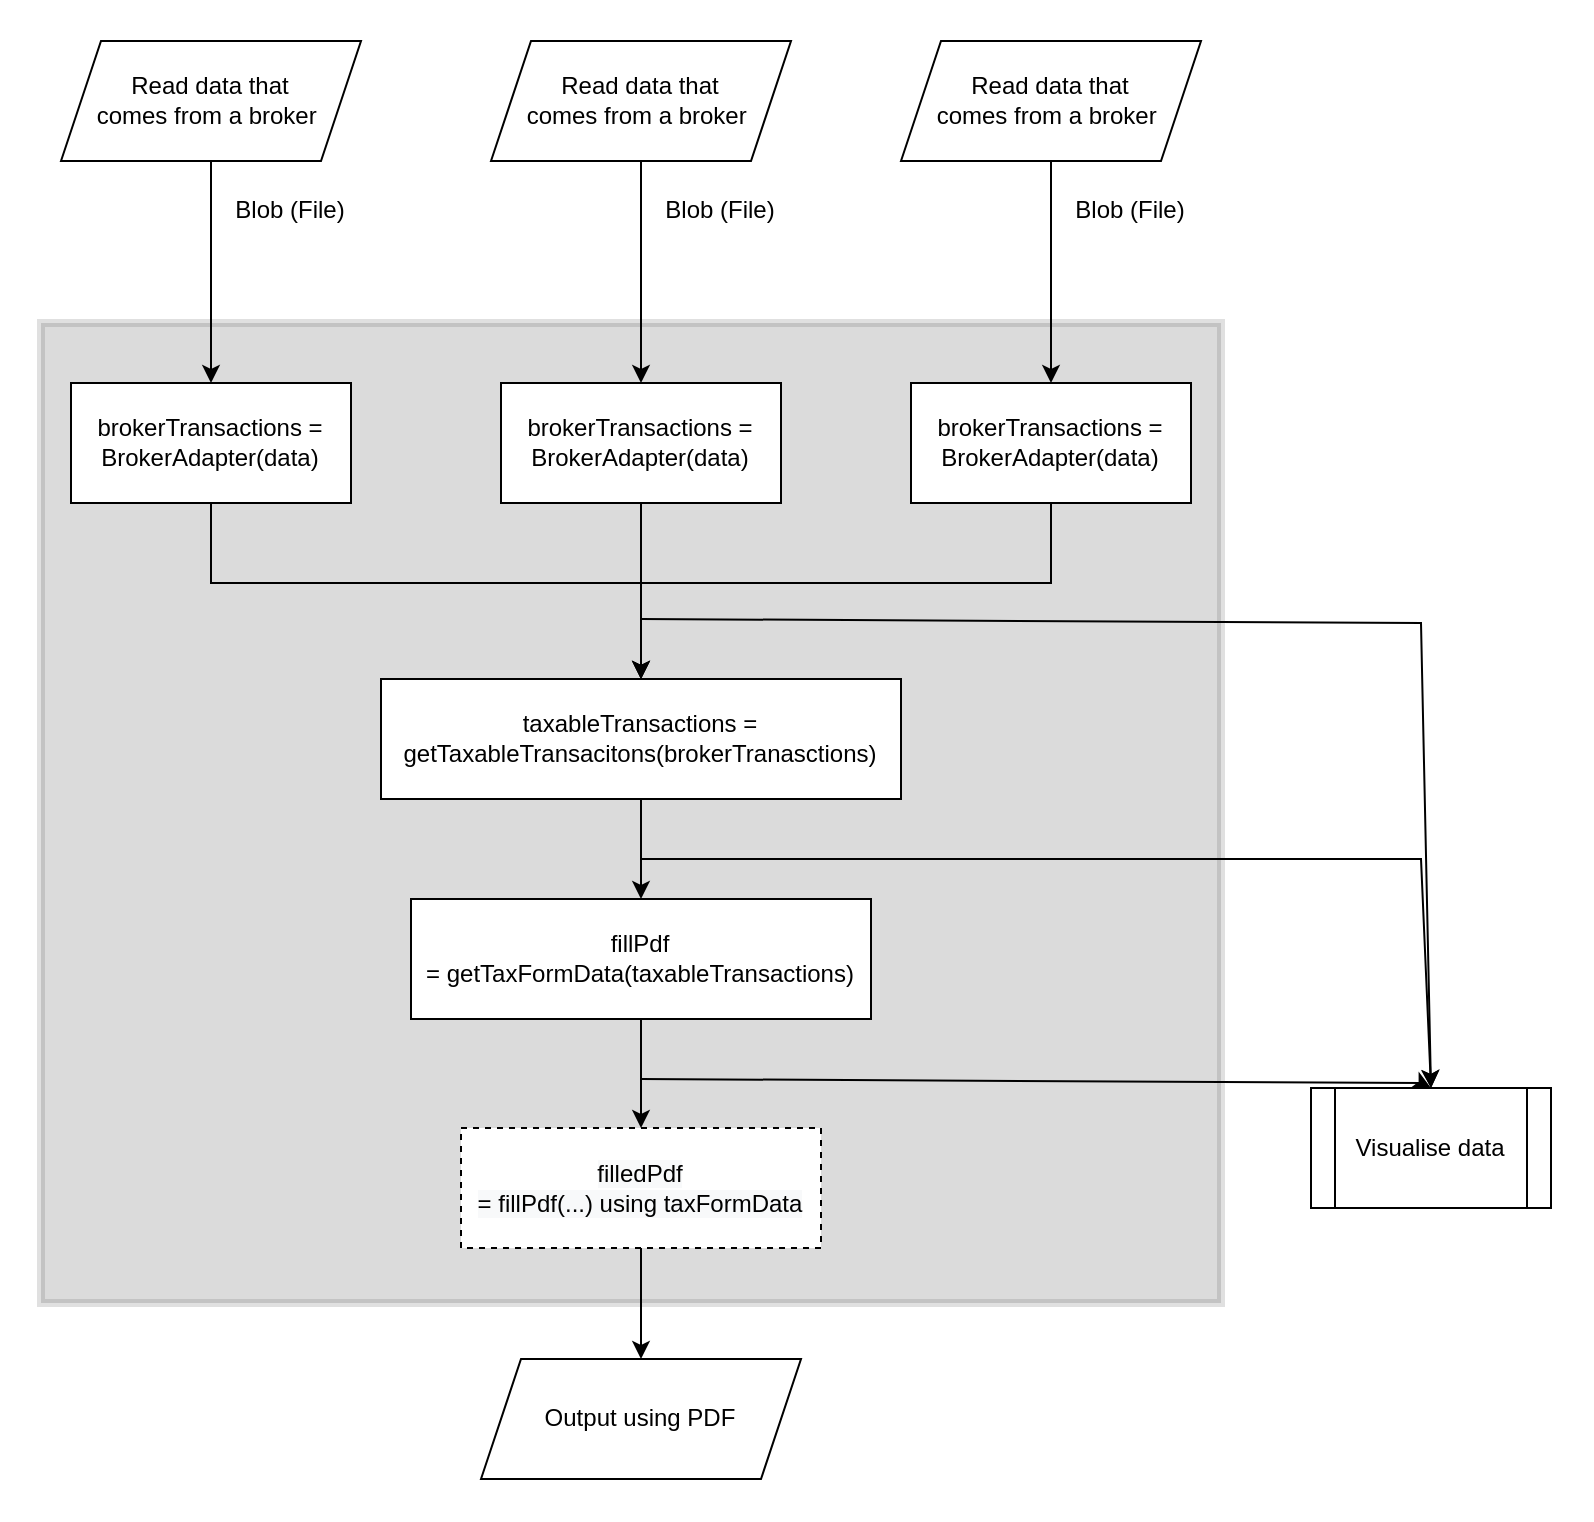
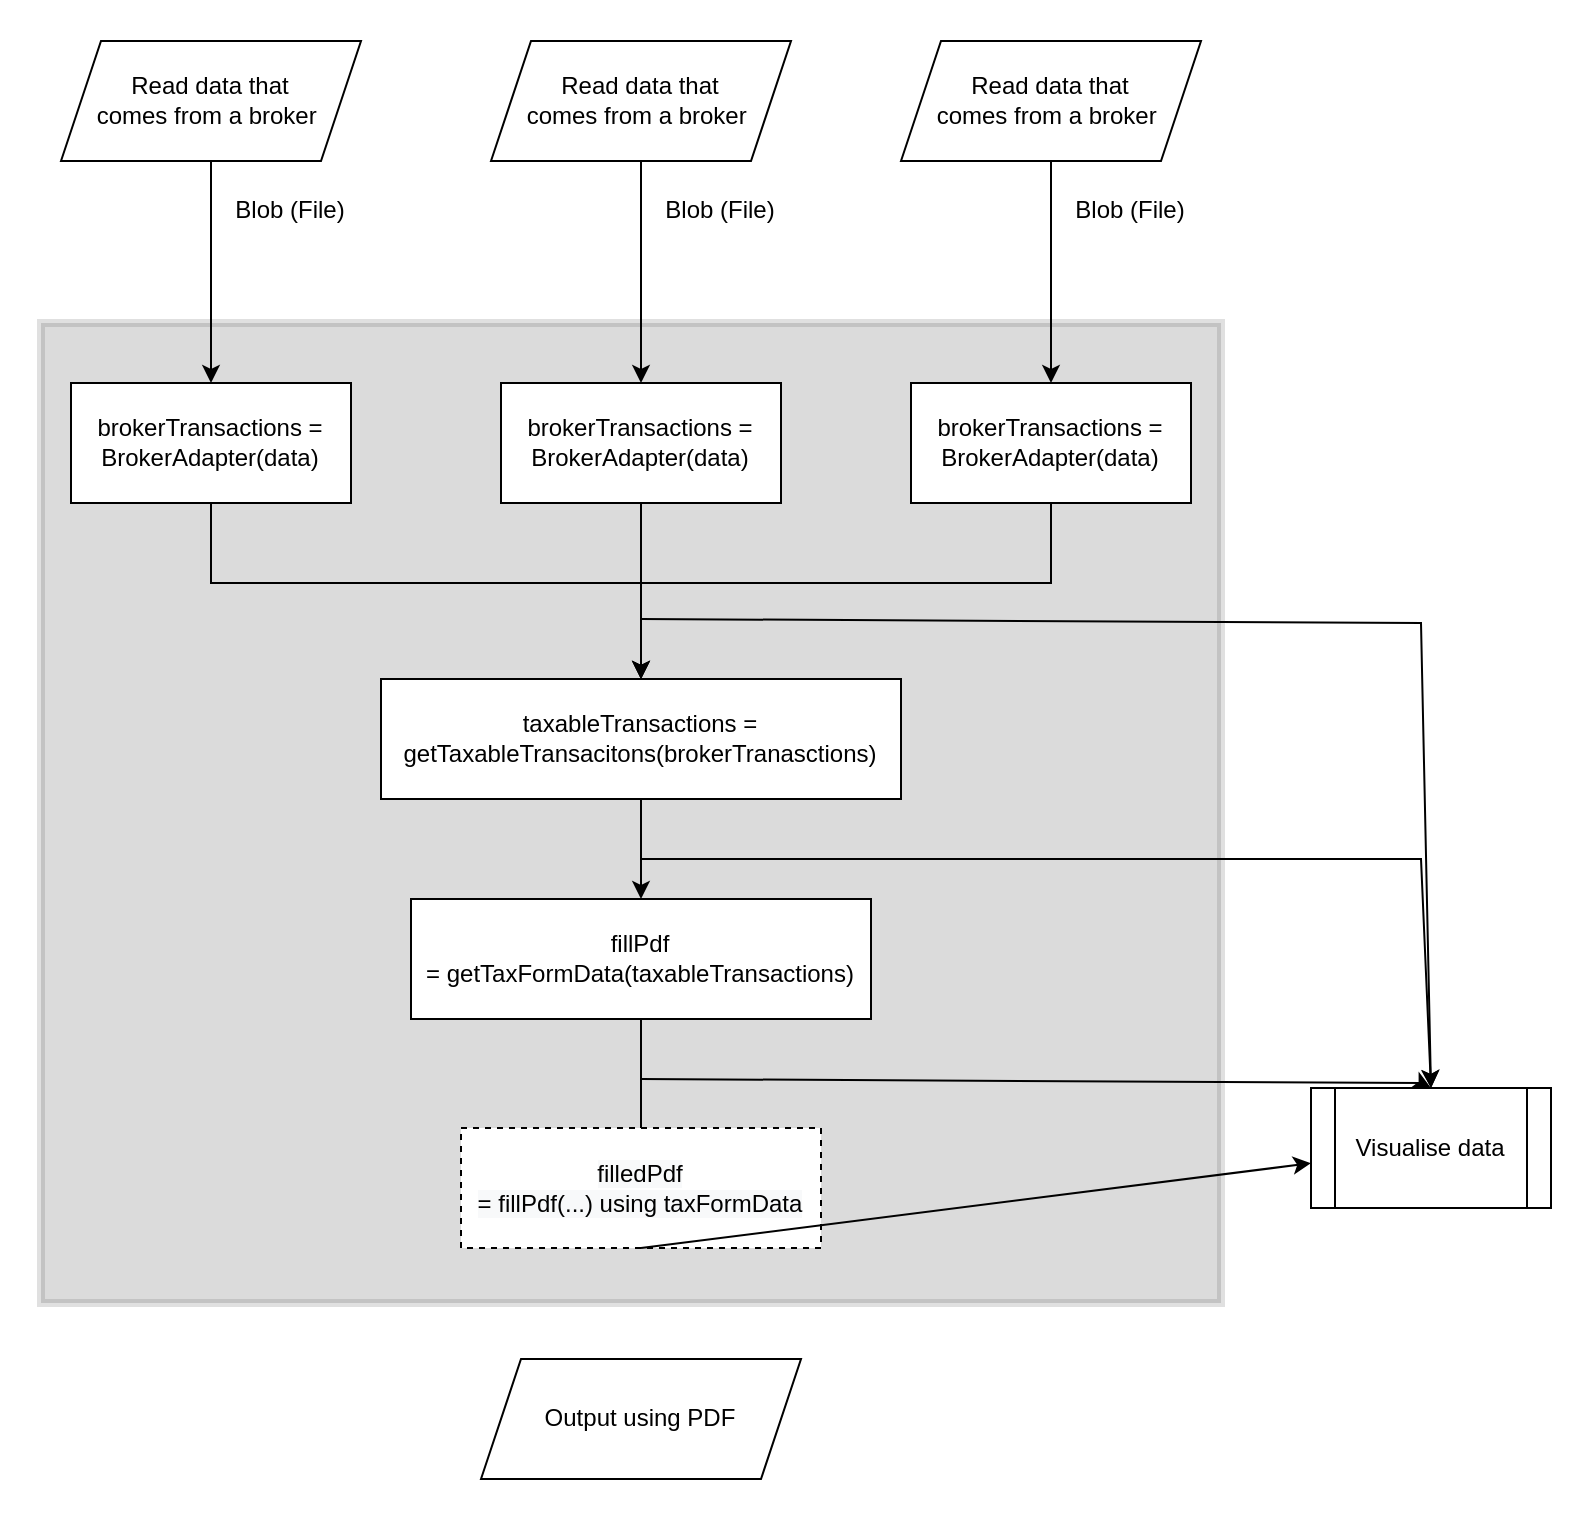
edge "fillPdf = getTaxFormData(taxableTransactions)" -> "filledPdf= fillPdf(...) using taxFormData": arrowhead classic -> none
edge "filledPdf= fillPdf(...) using taxFormData" -> "Output using PDF": now "filledPdf= fillPdf(...) using taxFormData" -> "Visualise data"
